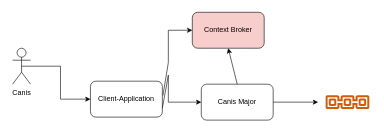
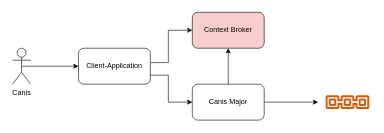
node "Client-Application": moved (126, 99) -> (114, 66)
node "Canis Major": moved (237, 102) -> (228, 102)
